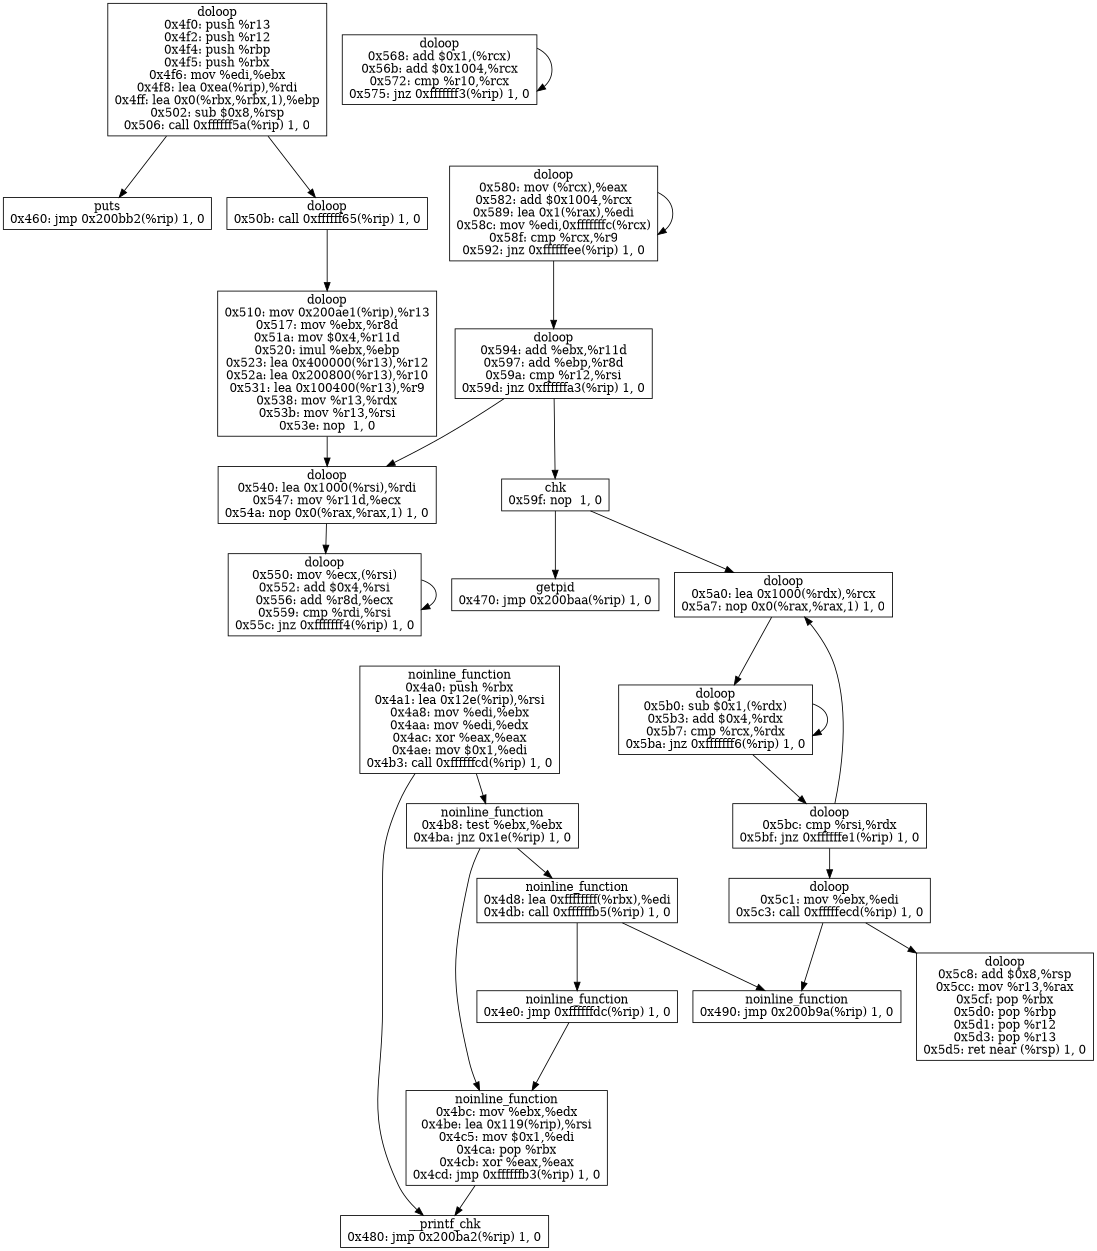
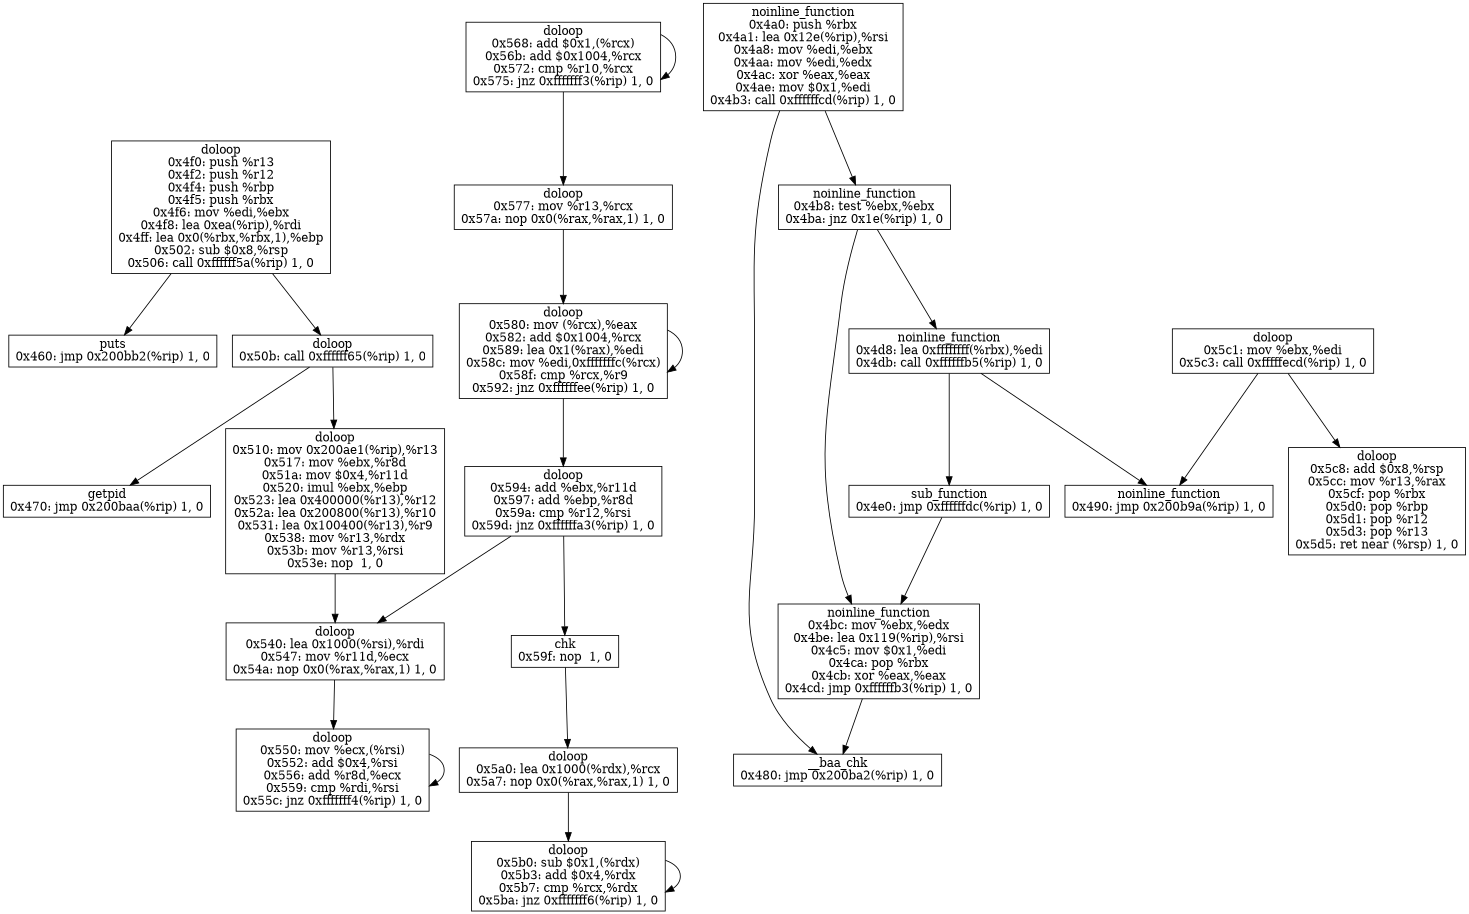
node "doloop 0x577: mov %r13,%rcx 0x57a: nop 0x0(%rax,%rax,1) 1, 0": added
edge "chk 0x59f: nop  1, 0" -> "getpid 0x470: jmp 0x200baa(%rip) 1, 0": now "doloop 0x50b: call 0xffffff65(%rip) 1, 0" -> "getpid 0x470: jmp 0x200baa(%rip) 1, 0"
node "doloop 0x5bc: cmp %rsi,%rdx 0x5bf: jnz 0xffffffe1(%rip) 1, 0": removed
node "noinline_function 0x4e0: jmp 0xffffffdc(%rip) 1, 0": label "noinline_function 0x4e0: jmp 0xffffffdc(%rip) 1, 0" -> "sub_function 0x4e0: jmp 0xffffffdc(%rip) 1, 0"
node "__printf_chk 0x480: jmp 0x200ba2(%rip) 1, 0": label "__printf_chk 0x480: jmp 0x200ba2(%rip) 1, 0" -> "__baa_chk 0x480: jmp 0x200ba2(%rip) 1, 0"
